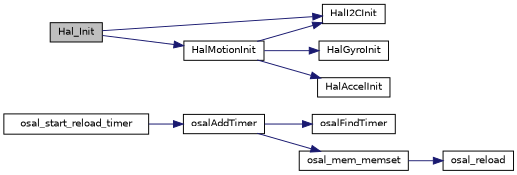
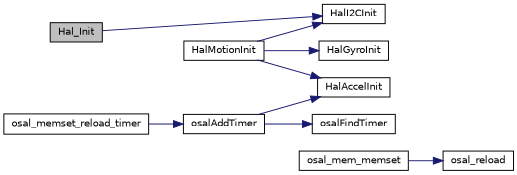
edge "Hal_Init" -> "HalMotionInit": removed
node "osal_start_reload_timer": label "osal_start_reload_timer" -> "osal_memset_reload_timer"
edge "osalAddTimer" -> "osal_mem_memset": now "osalAddTimer" -> "HalAccelInit"
